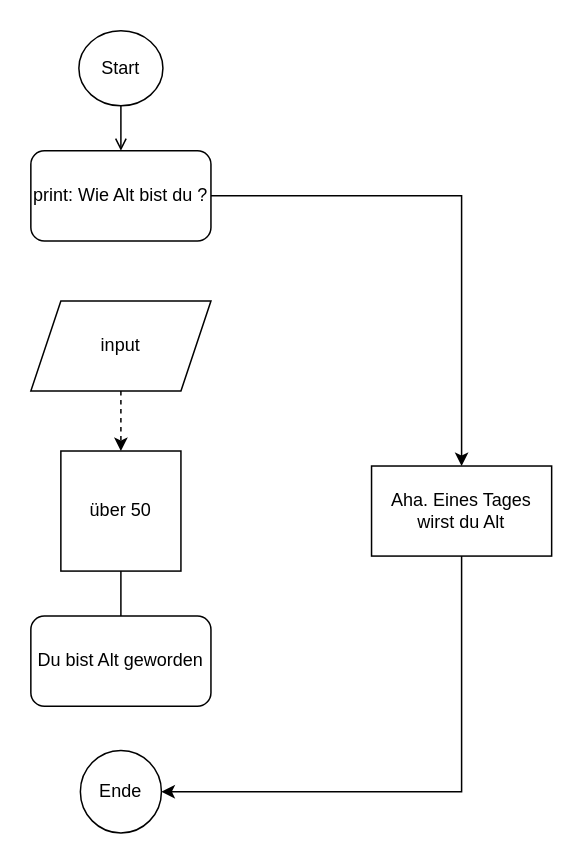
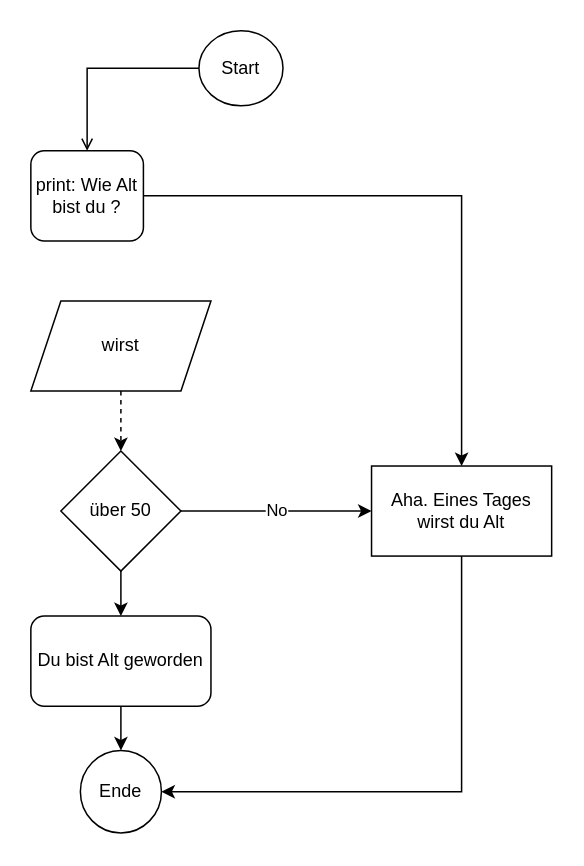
node "Start": moved (121, 68) -> (241, 68)
node "print: Wie Alt bist du ?": size 180x90 -> 113x90
node "input": label "input" -> "wirst"
node "über 50": shape rectangle -> diamond
edge "über 50" -> "Aha. Eines Tages wirst du Alt": added, label "No"
edge "über 50" -- "Du bist Alt geworden": arrowhead none -> classic
edge "Du bist Alt geworden" -> "Ende": added
